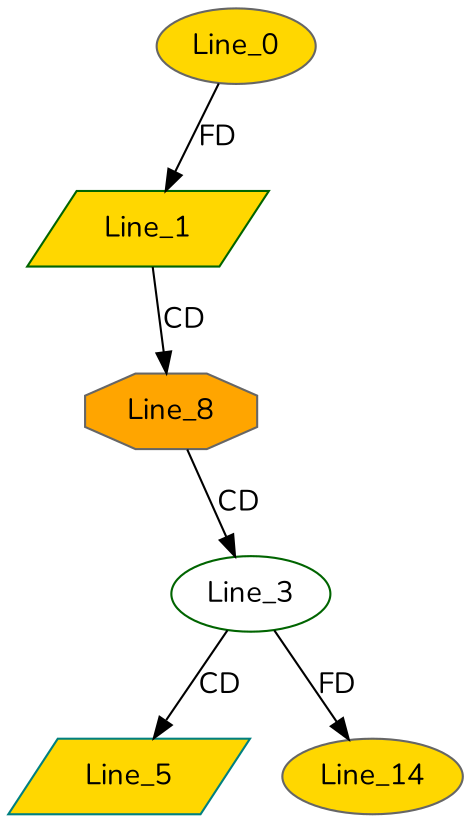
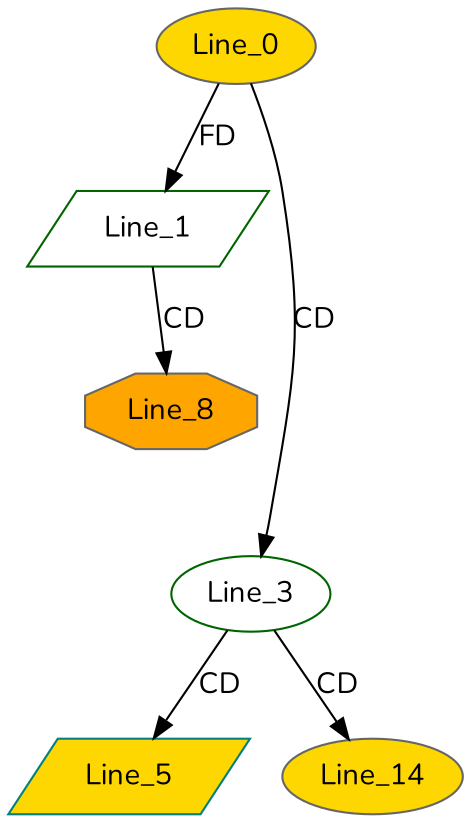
node "Line_1": fillcolor gold -> white
edge "Line_8" -> "Line_3": now "Line_0" -> "Line_3"
edge "Line_3" -> "Line_14": label "FD" -> "CD"
